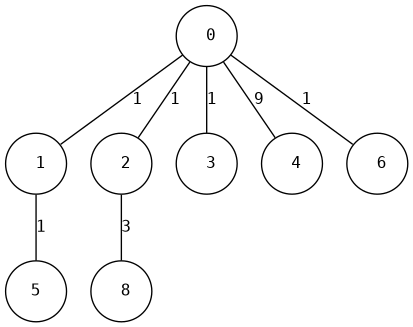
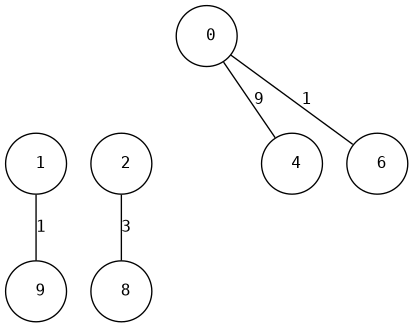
edge "0" -- "1": removed, label "1"
edge "0" -- "2": removed, label "1"
node "3": removed
node "5": label "5" -> "9"
